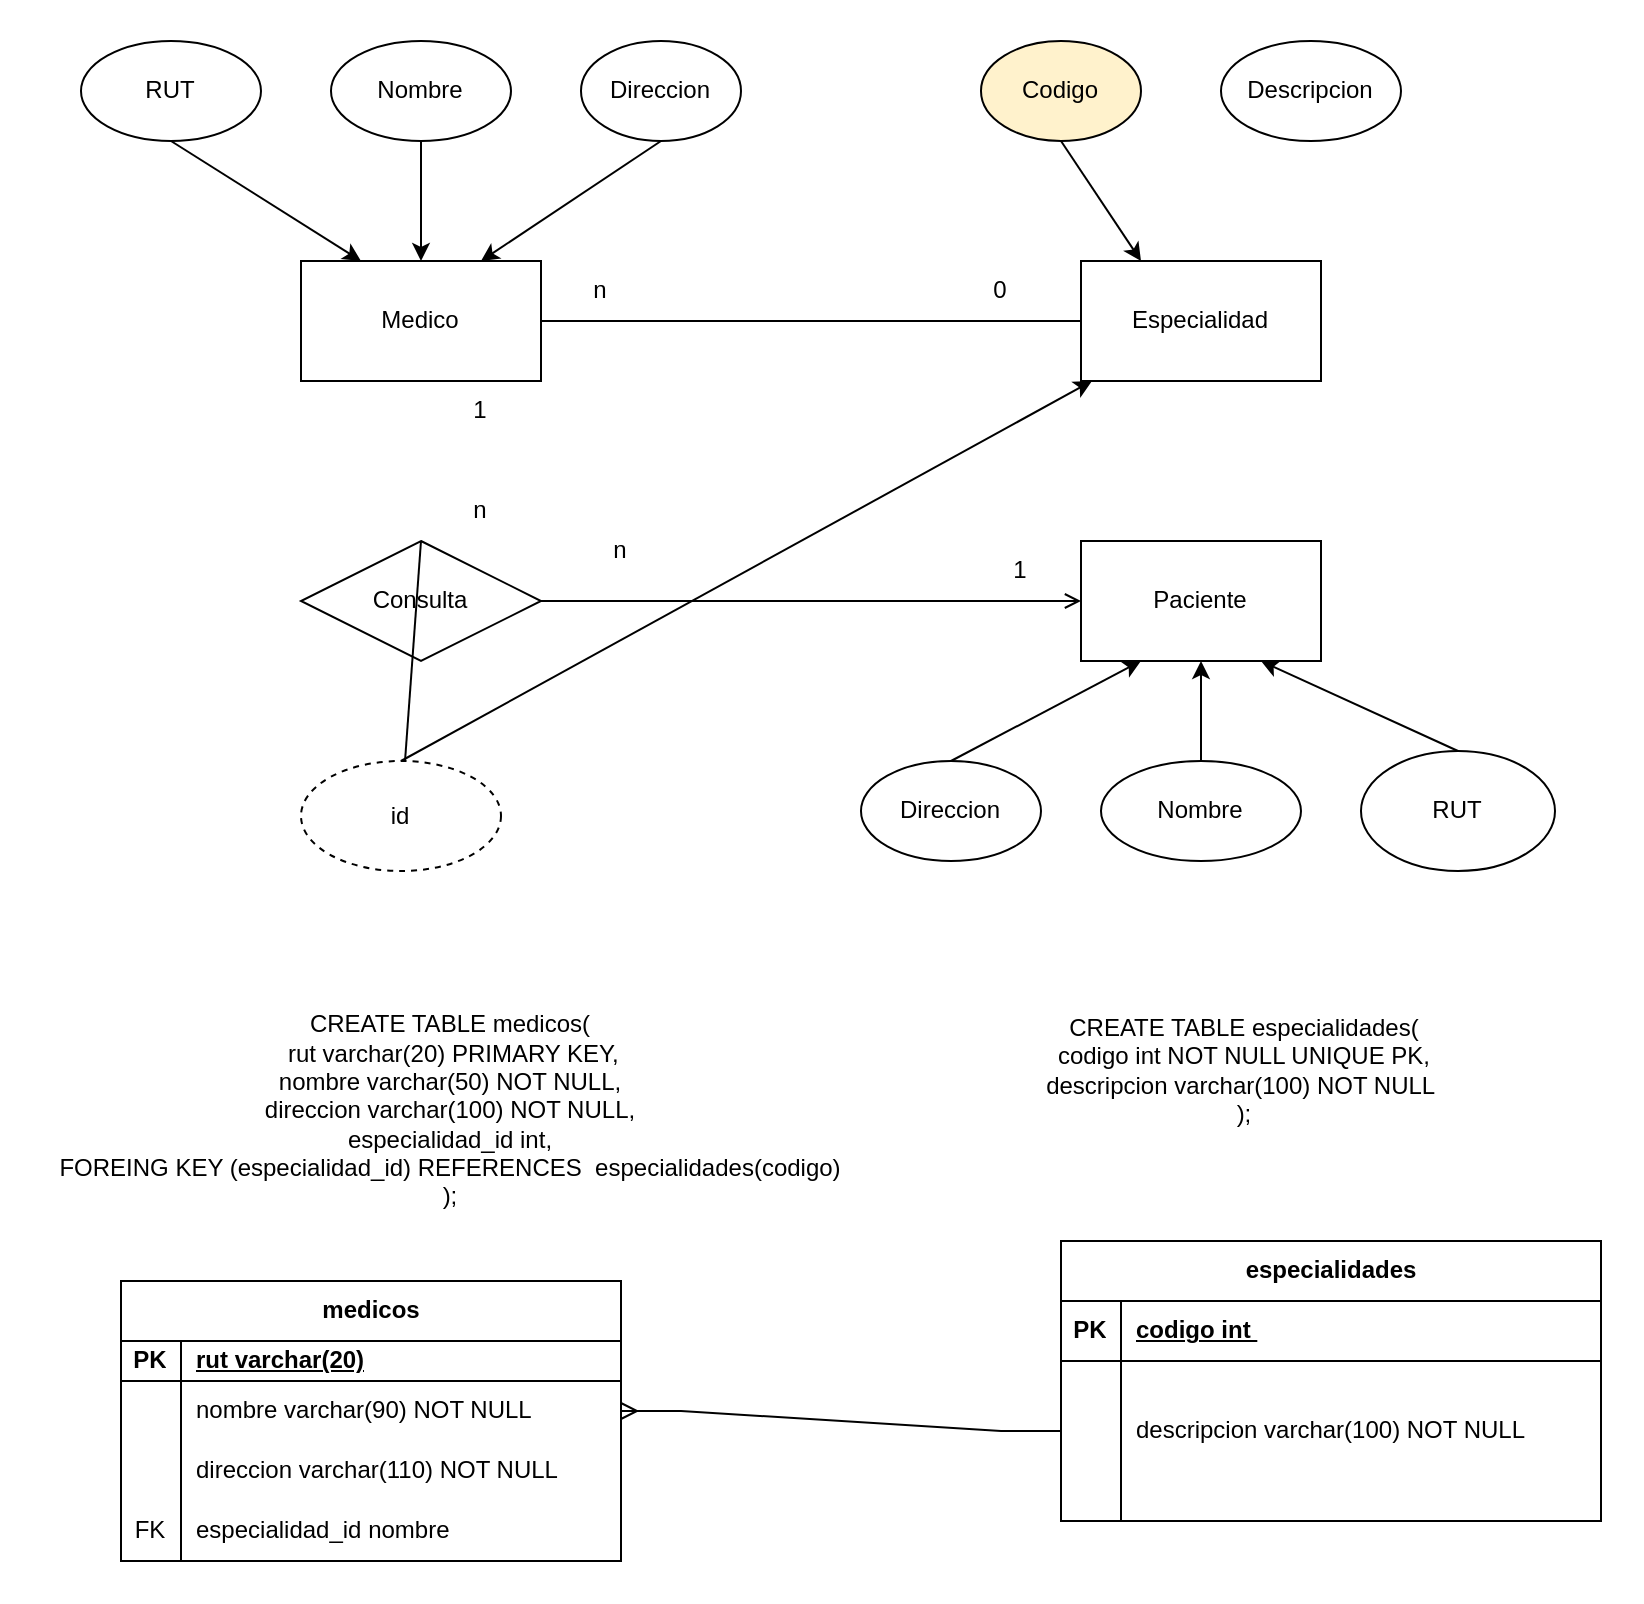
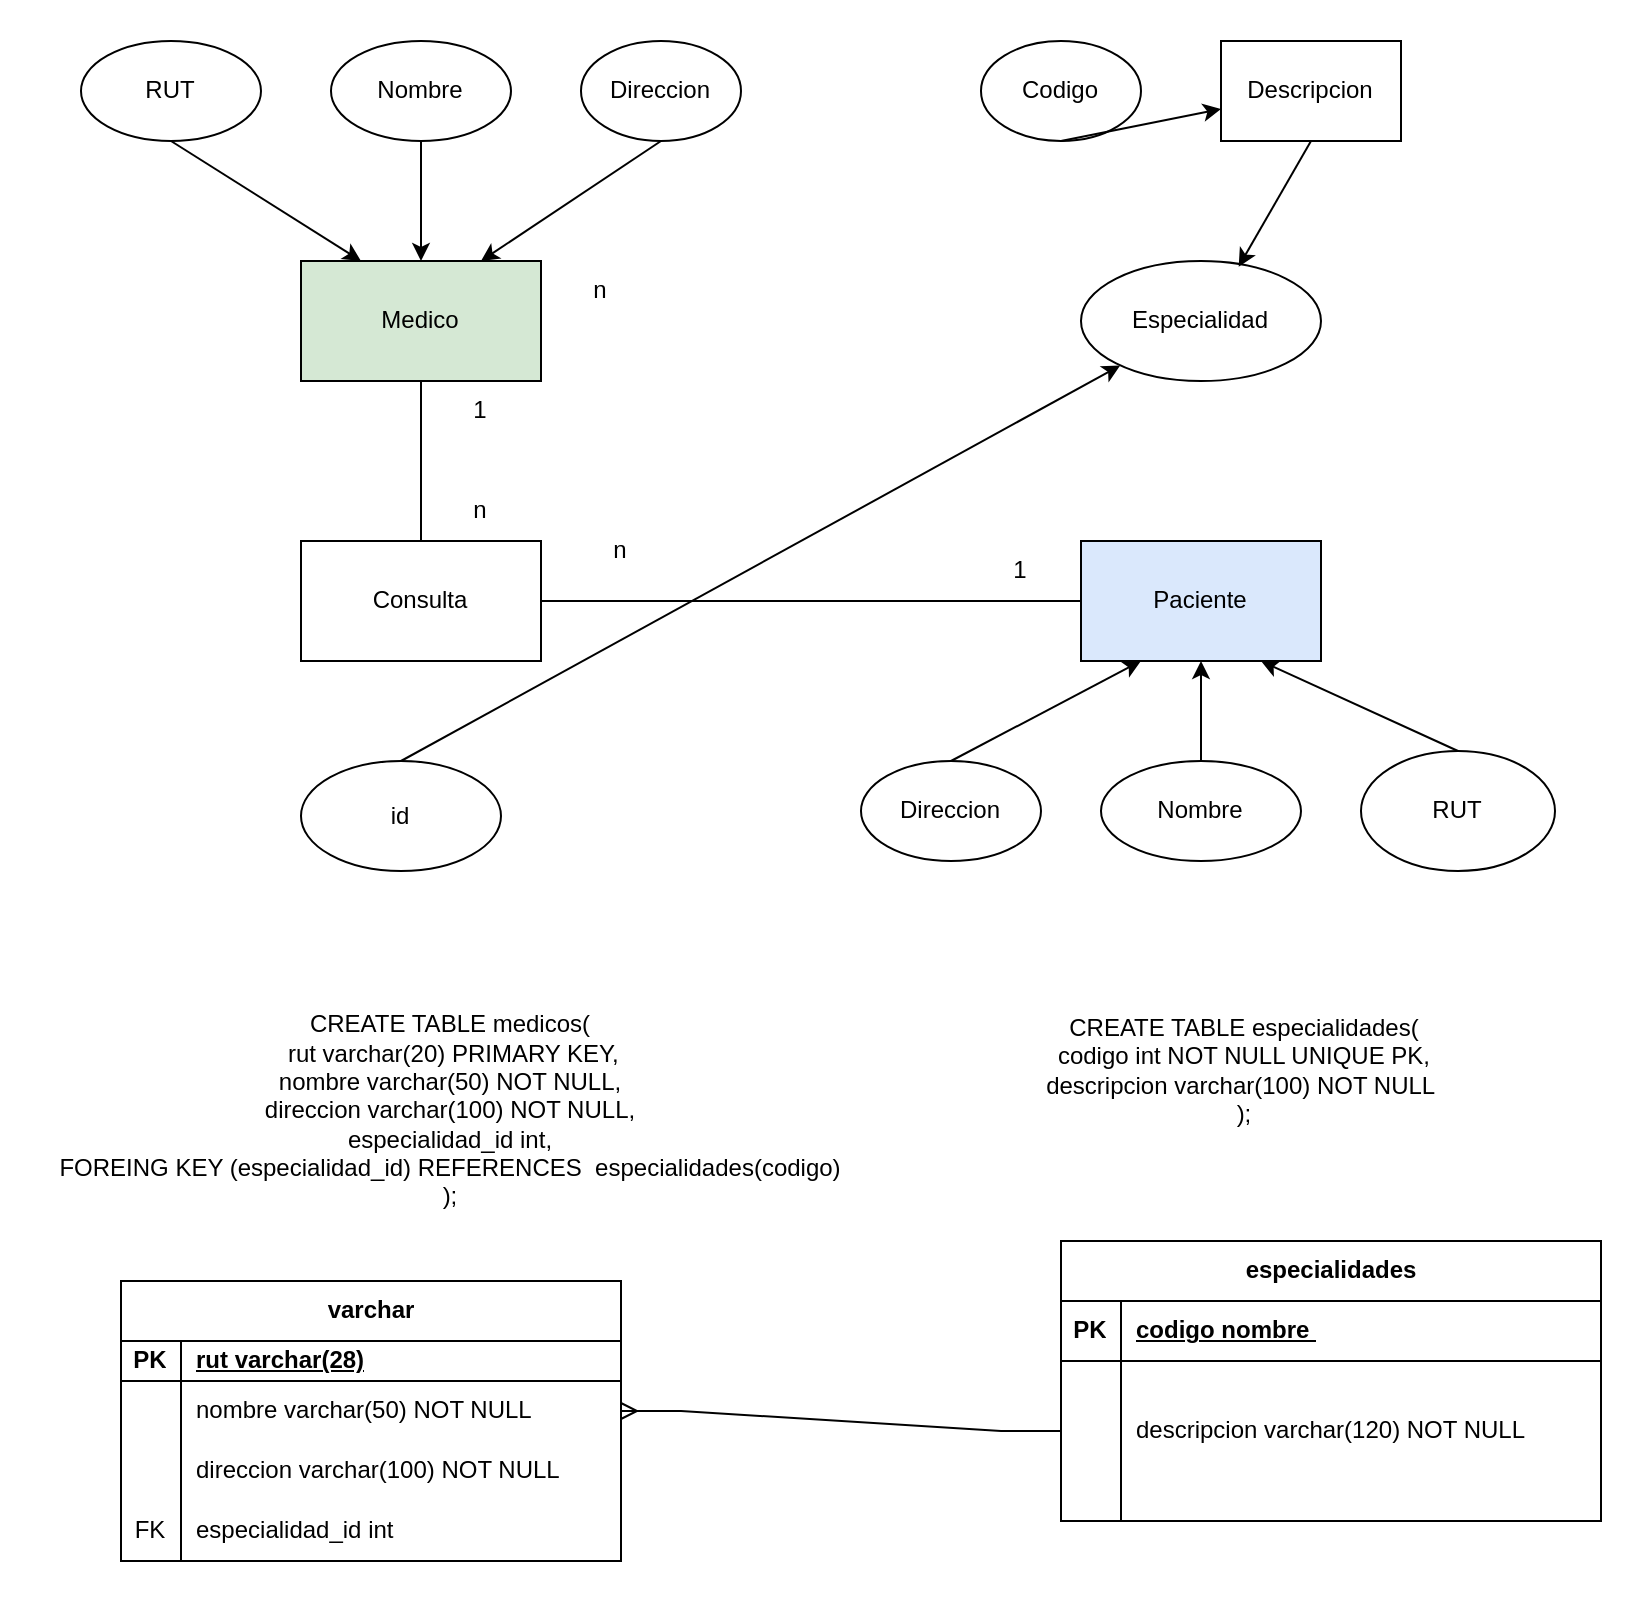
node "Codigo": fillcolor #fff2cc -> #ffffff
node "Descripcion": shape ellipse -> rectangle
edge "Codigo" -> "Especialidad": now "Codigo" -> "Descripcion"
edge "Descripcion" -> "Especialidad": added
node "0": removed
node "Medico": fillcolor #ffffff -> #d5e8d4
edge "Medico" -- "Especialidad": removed
node "Especialidad": shape rectangle -> ellipse
node "Consulta": shape diamond -> rectangle
edge "Consulta" -> "Paciente": arrowhead open -> none
node "Paciente": fillcolor #ffffff -> #dae8fc
edge "Consulta" -- "id": now "Consulta" -- "Medico"
node "id": style dashed -> solid
node "medicos": label "medicos" -> "varchar"
node "codigo int": label "codigo int" -> "codigo nombre"
node "rut varchar(20)": label "rut varchar(20)" -> "rut varchar(28)"
node "nombre varchar(90) NOT NULL": label "nombre varchar(90) NOT NULL" -> "nombre varchar(50) NOT NULL"
node "descripcion varchar(100) NOT NULL": label "descripcion varchar(100) NOT NULL" -> "descripcion varchar(120) NOT NULL"
node "direccion varchar(110) NOT NULL": label "direccion varchar(110) NOT NULL" -> "direccion varchar(100) NOT NULL"
node "especialidad_id nombre": label "especialidad_id nombre" -> "especialidad_id int"
